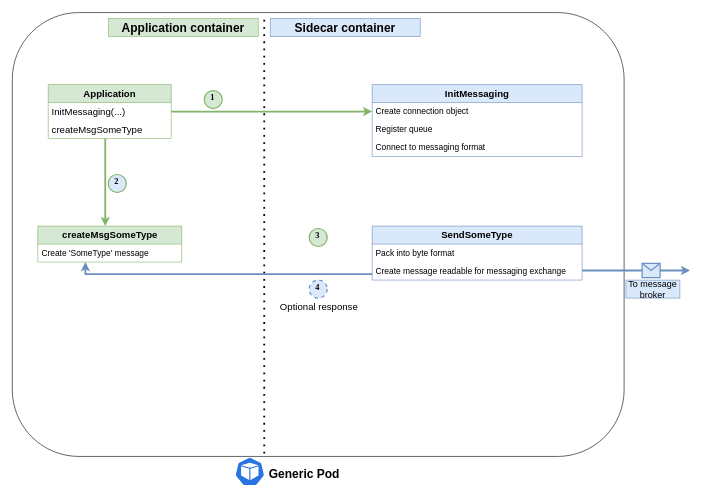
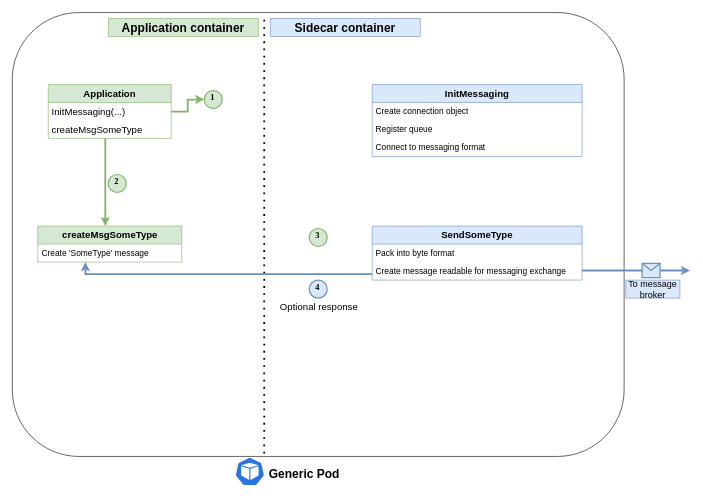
edge "InitMessaging(...)" -> "Create connection object": now "InitMessaging(...)" -> "1"
node "2": fillcolor #dae8fc -> #d5e8d4
node "4": style dashed -> solid
